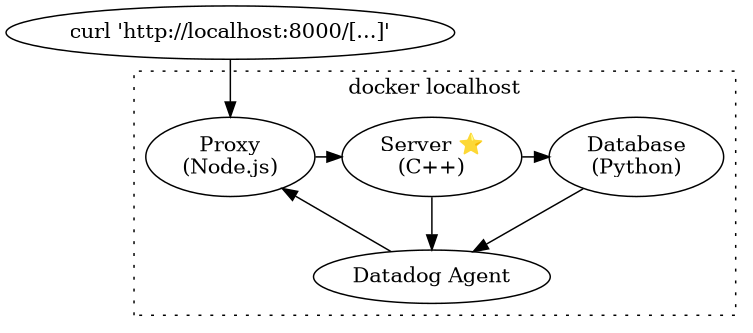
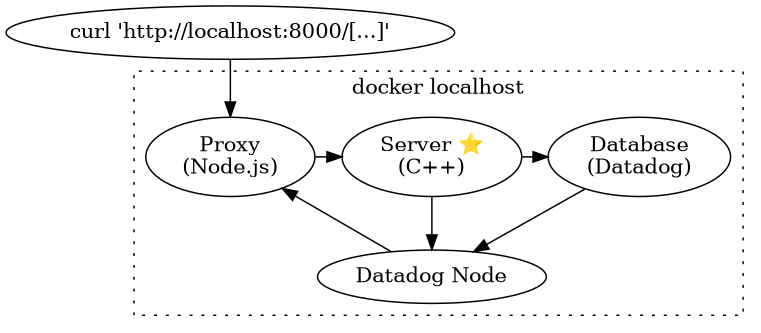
node "Database (Python)": label "Database (Python)" -> "Database (Datadog)"
node "Datadog Agent": label "Datadog Agent" -> "Datadog Node"
